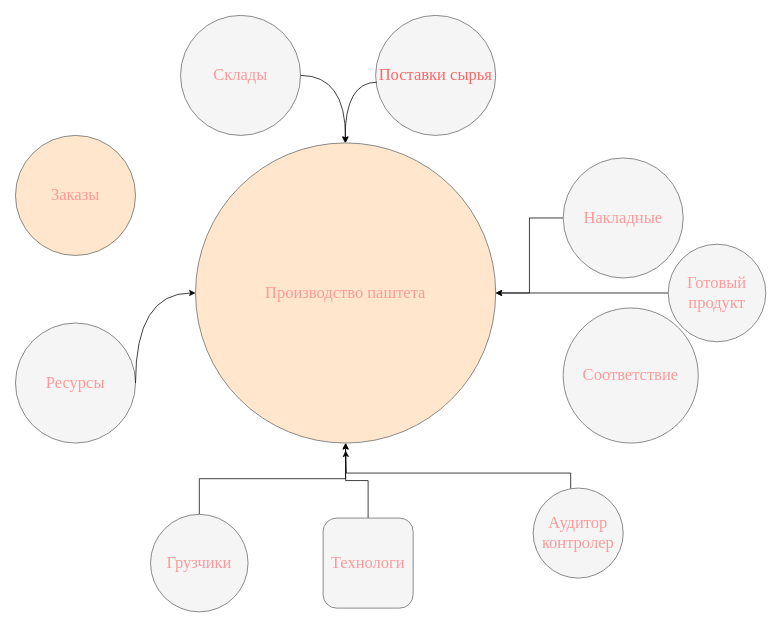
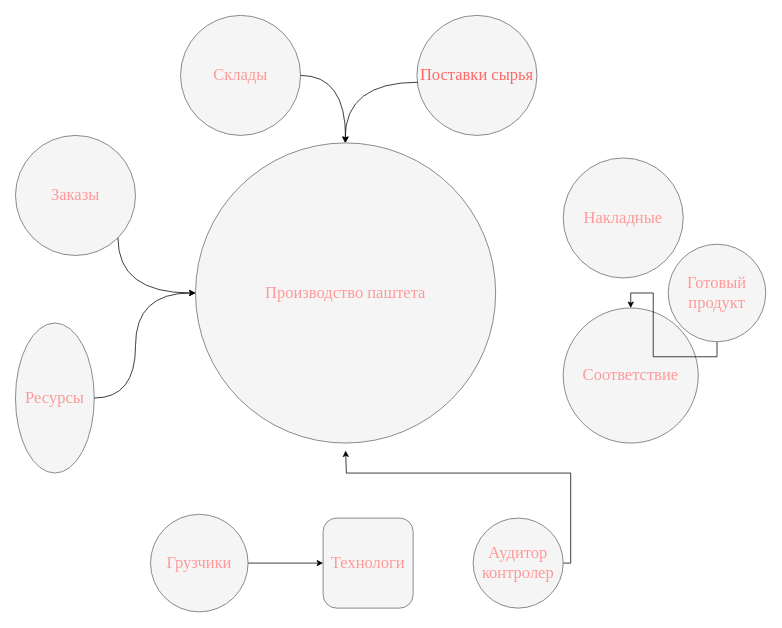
node "Поставки сырья": moved (435, 75) -> (477, 75)
node "Заказы": fillcolor #ffe6cc -> #f5f5f5
edge "Накладные" -> "Производство паштета": removed
edge "Заказы" -> "Производство паштета": added
node "Производство паштета": fillcolor #ffe6cc -> #f5f5f5
edge "Готовый продукт" -> "Производство паштета": now "Готовый продукт" -> "Соответствие"
node "Ресурсы": size 120x120 -> 79x150
edge "Грузчики" -> "Производство паштета": now "Грузчики" -> "Технологи"
edge "Технологи" -> "Производство паштета": removed
node "Аудитор контролер": moved (578, 533) -> (518, 563)
